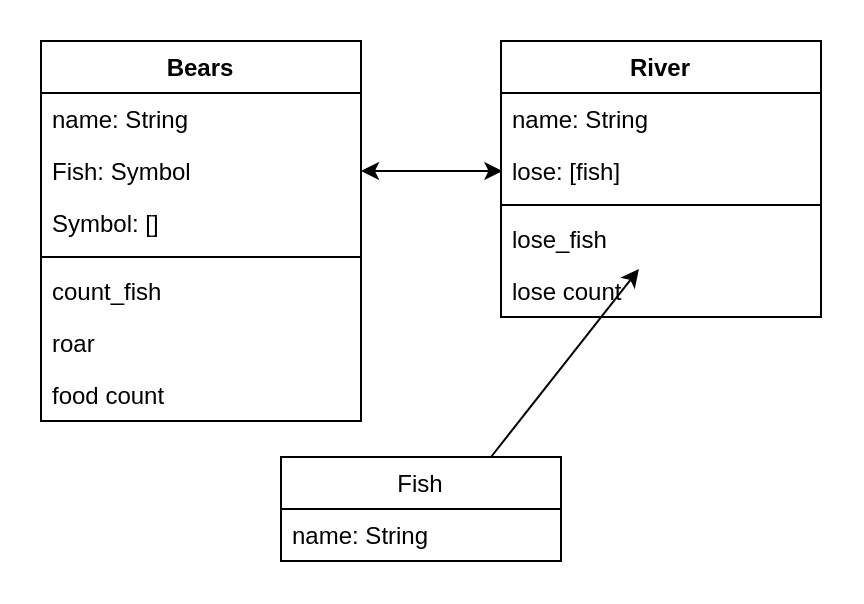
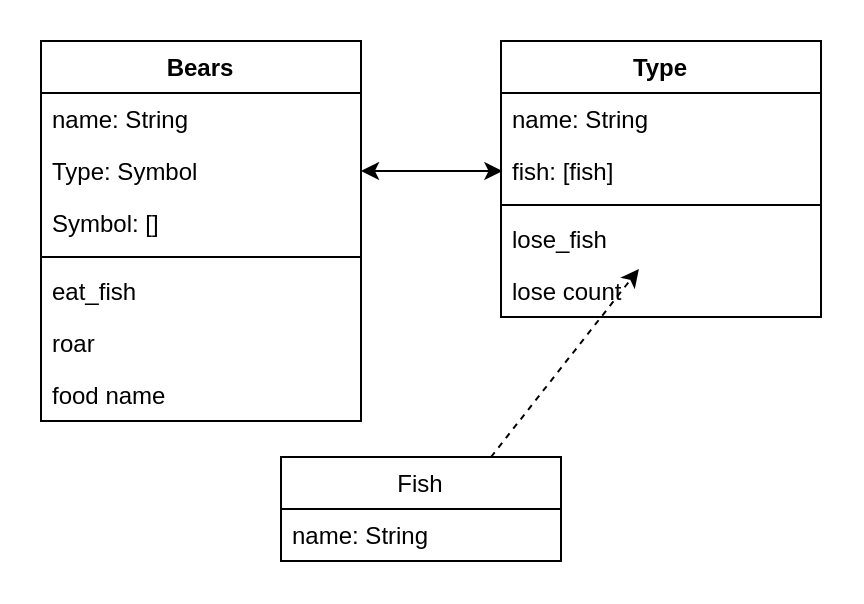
node "River": label "River" -> "Type"
node "Fish: Symbol": label "Fish: Symbol" -> "Type: Symbol"
node "lose: [fish]": label "lose: [fish]" -> "fish: [fish]"
node "count_fish": label "count_fish" -> "eat_fish"
edge "Fish" -> "lose_fish": style solid -> dashed
node "food count": label "food count" -> "food name"
